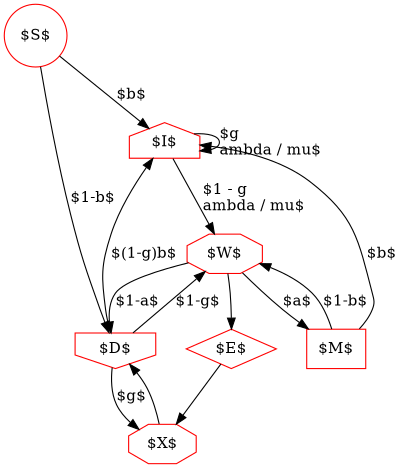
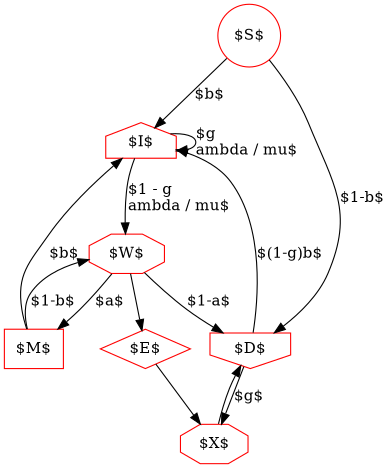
edge "$D$" -> "$W$": removed, label "$1-g$"
